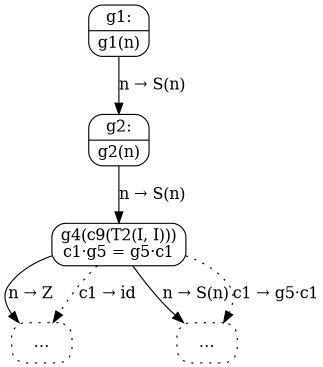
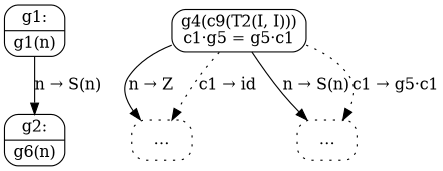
node "g2:": text "g2(n)" -> "g6(n)"
edge "g2:" -> "g4(c9(T2(I, I))) c1·g5 = g5·c1": removed, label "n → S(n)"
